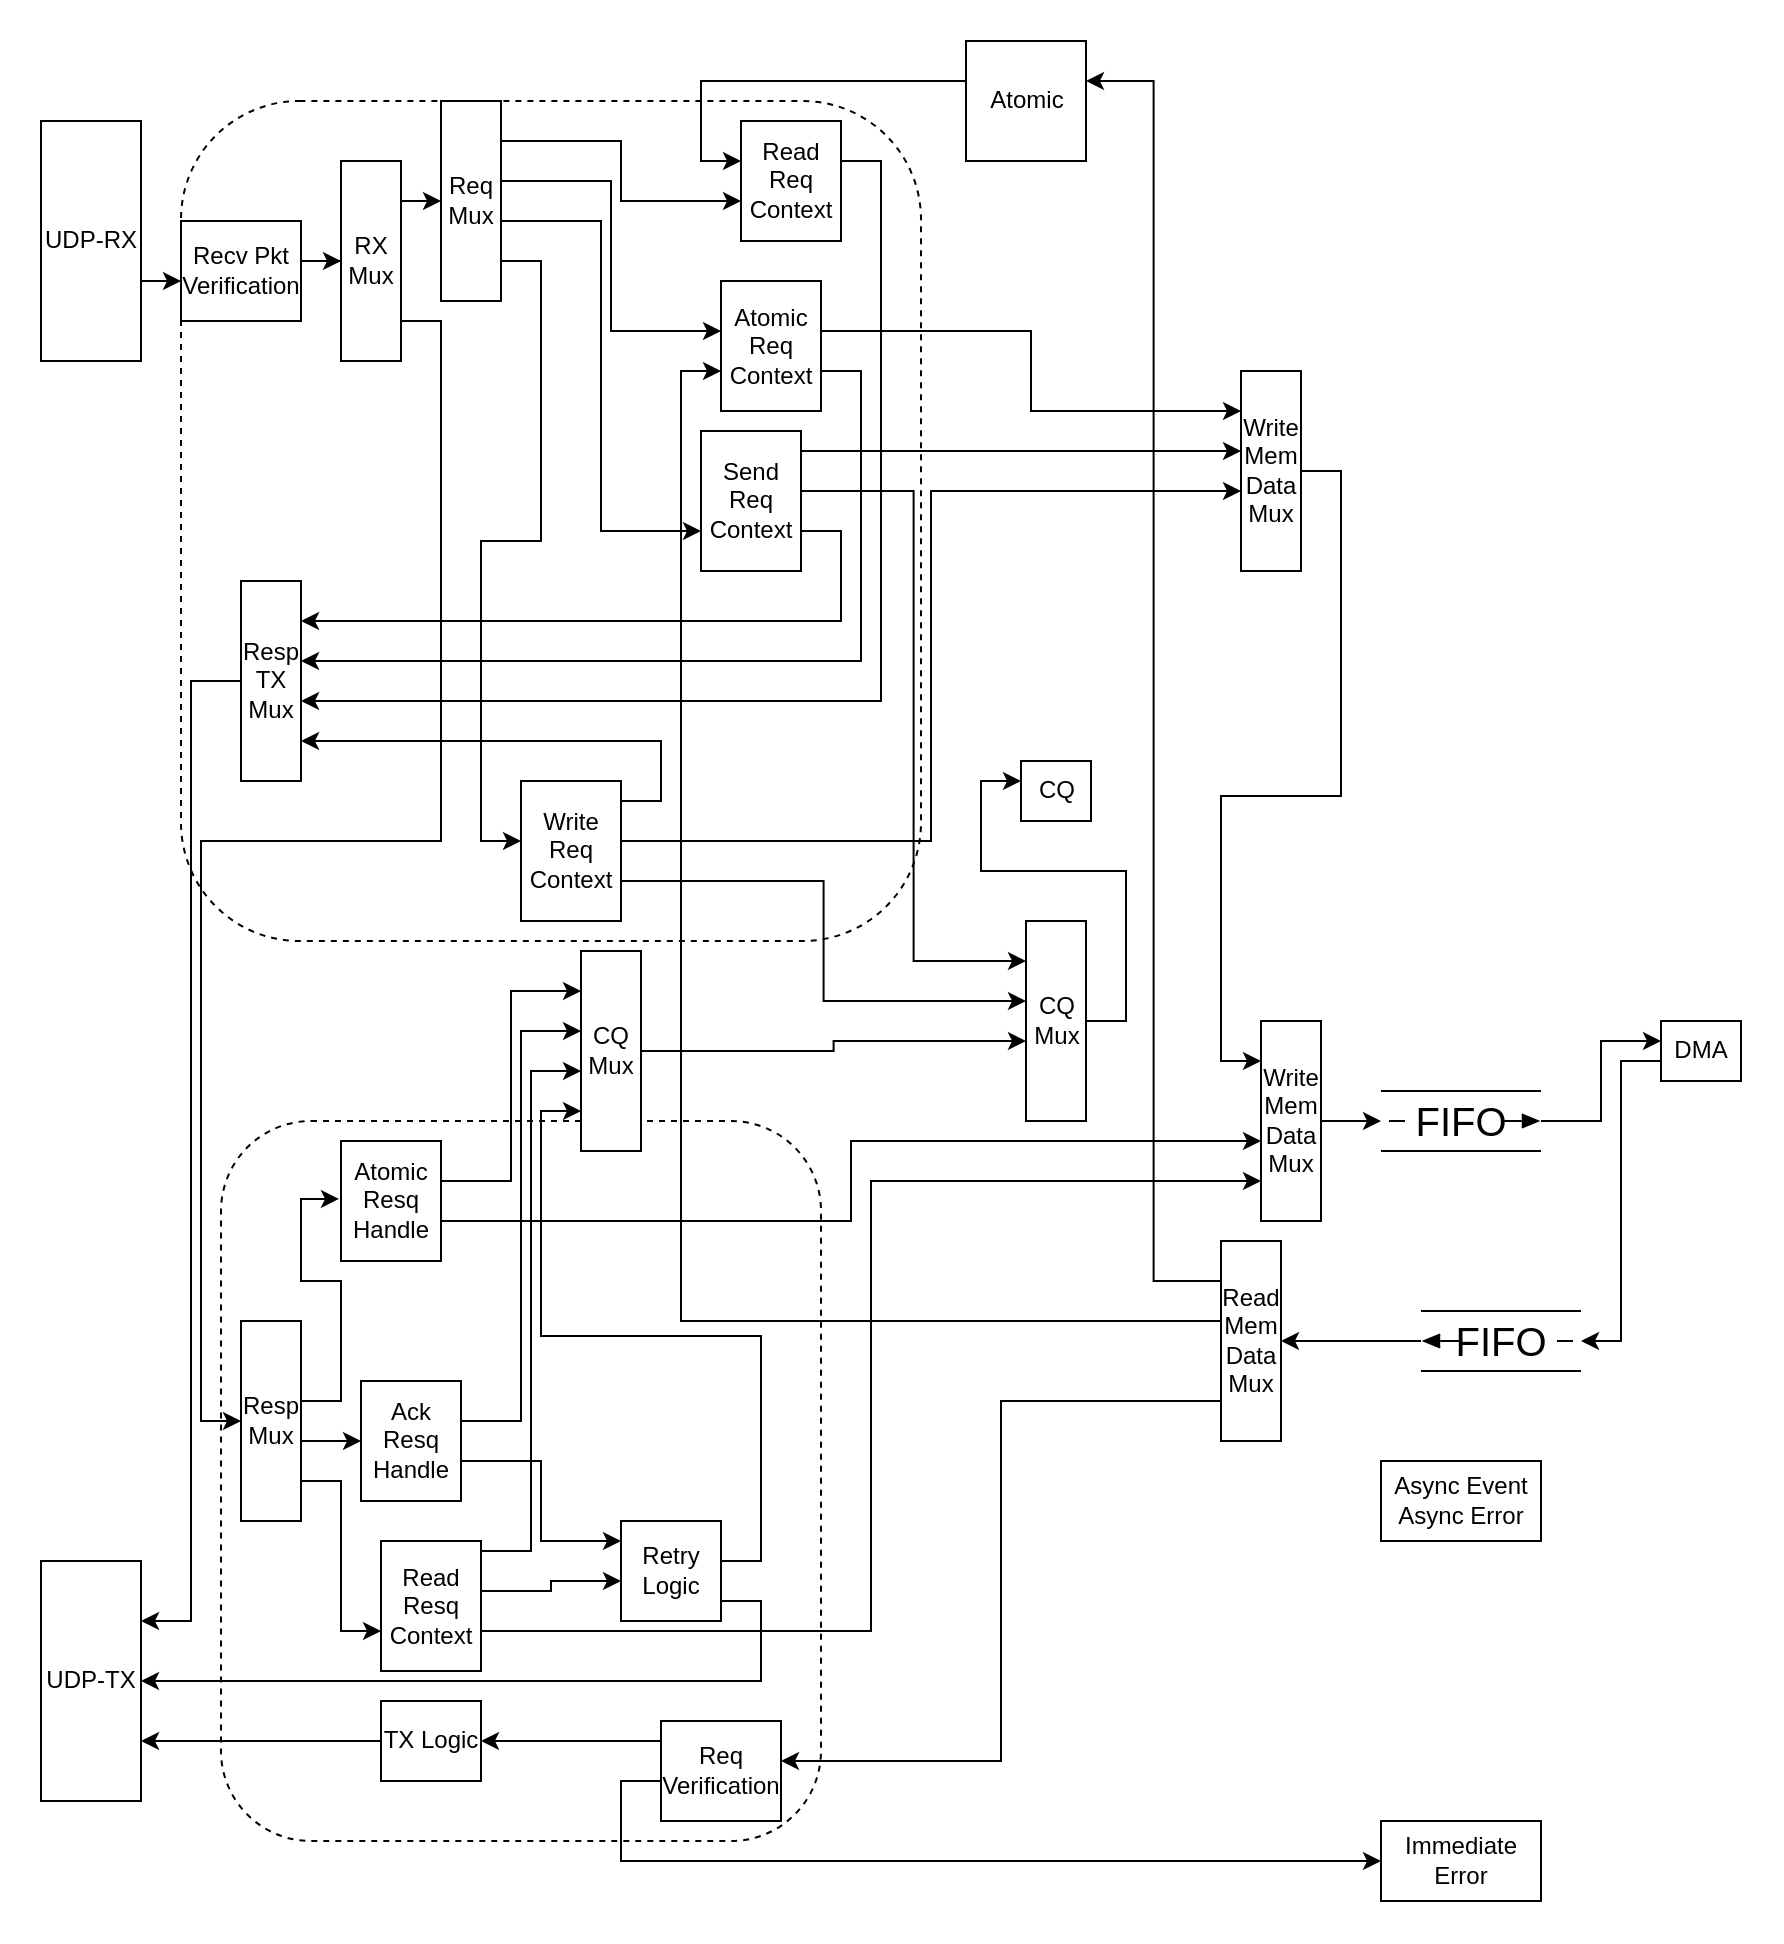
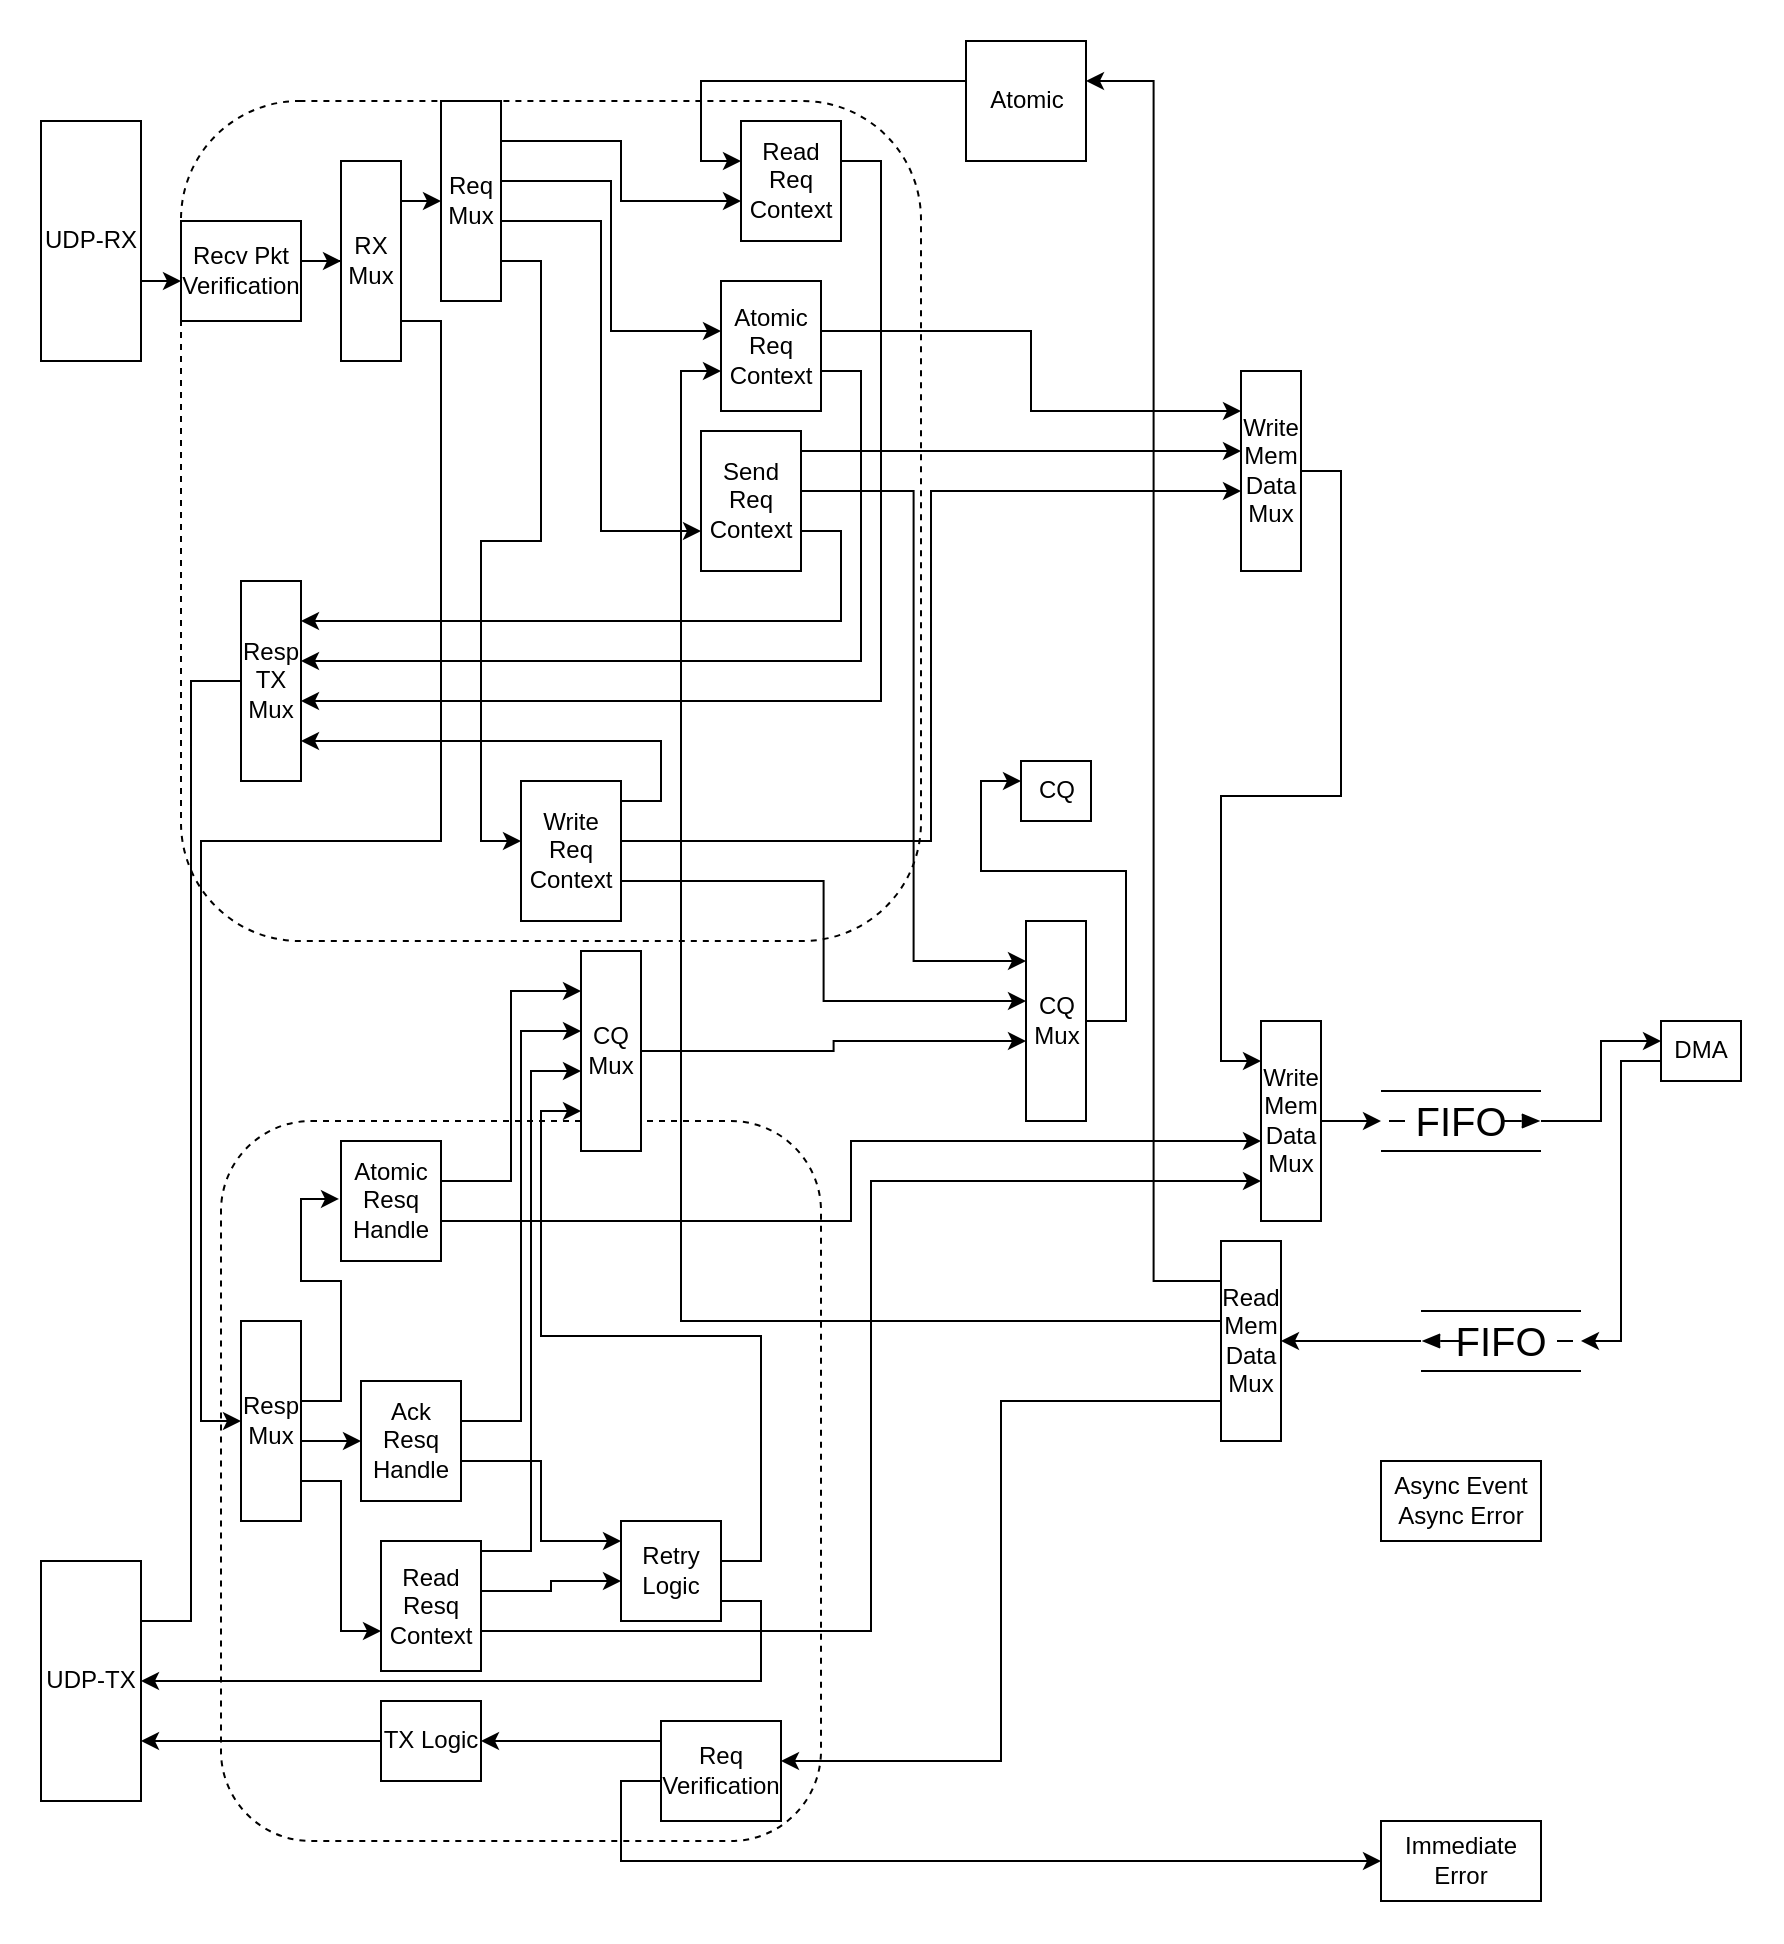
edge "Resp TX Mux" -> "UDP-TX": arrowhead classic -> none
